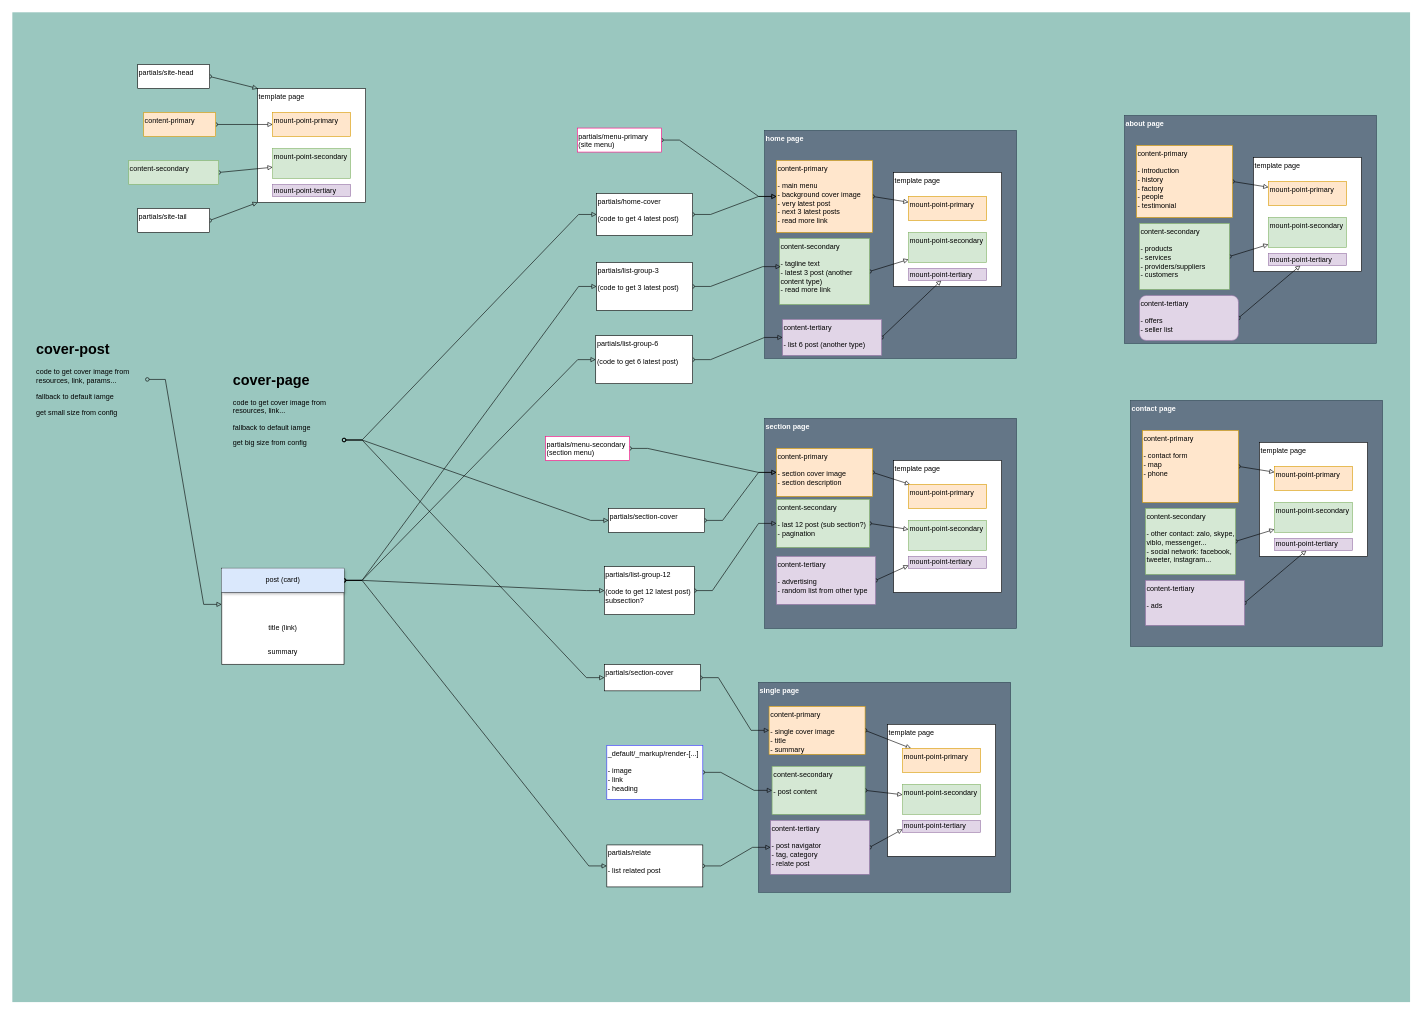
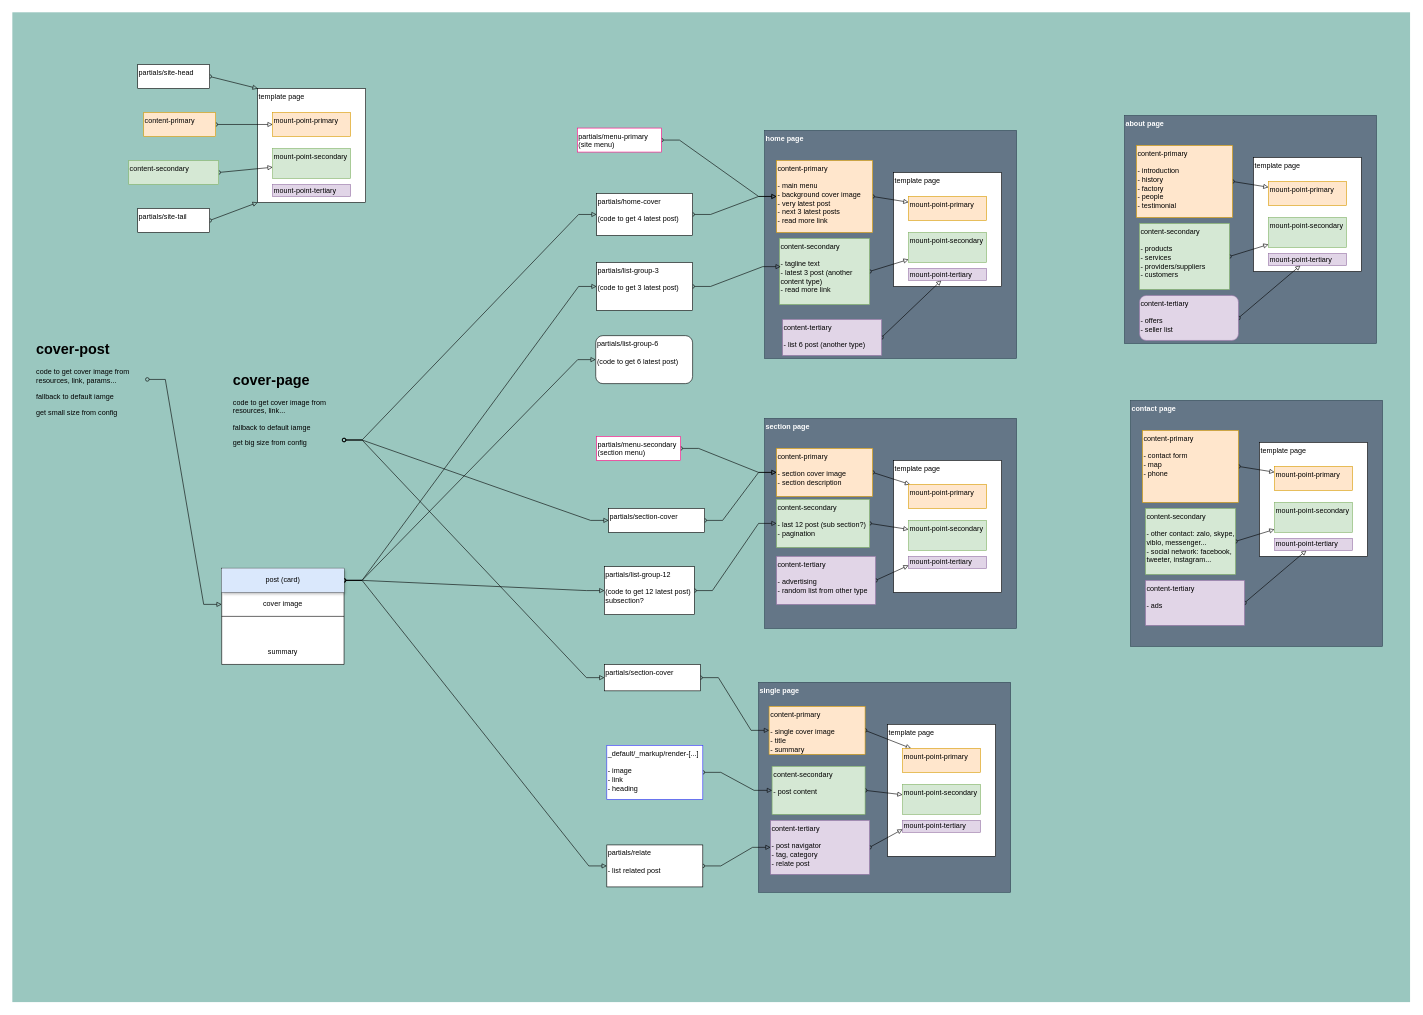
edge "content-tertiary - list 6 post (another type)" -- "partials/list-group-6 (code to get 6 latest post)": removed
node "partials/list-group-6 (code to get 6 latest post)": shape rectangle -> rounded rectangle
node "partials/menu-secondary (section menu)": moved (588, 449) -> (639, 449)
node "cover image": added
node "title (link)": removed
